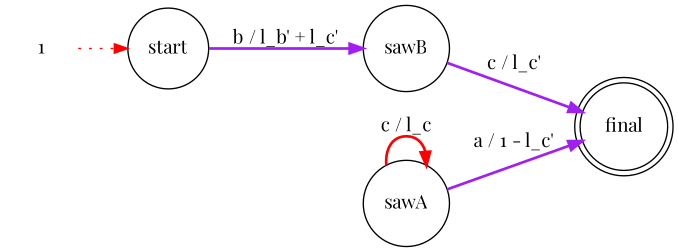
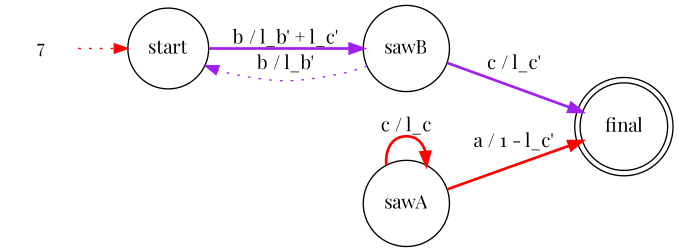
node "1": label "1" -> "7"
edge "sawB" -> "start": added, label "b / l_b'"
edge "sawA" -> "final": color purple -> red
